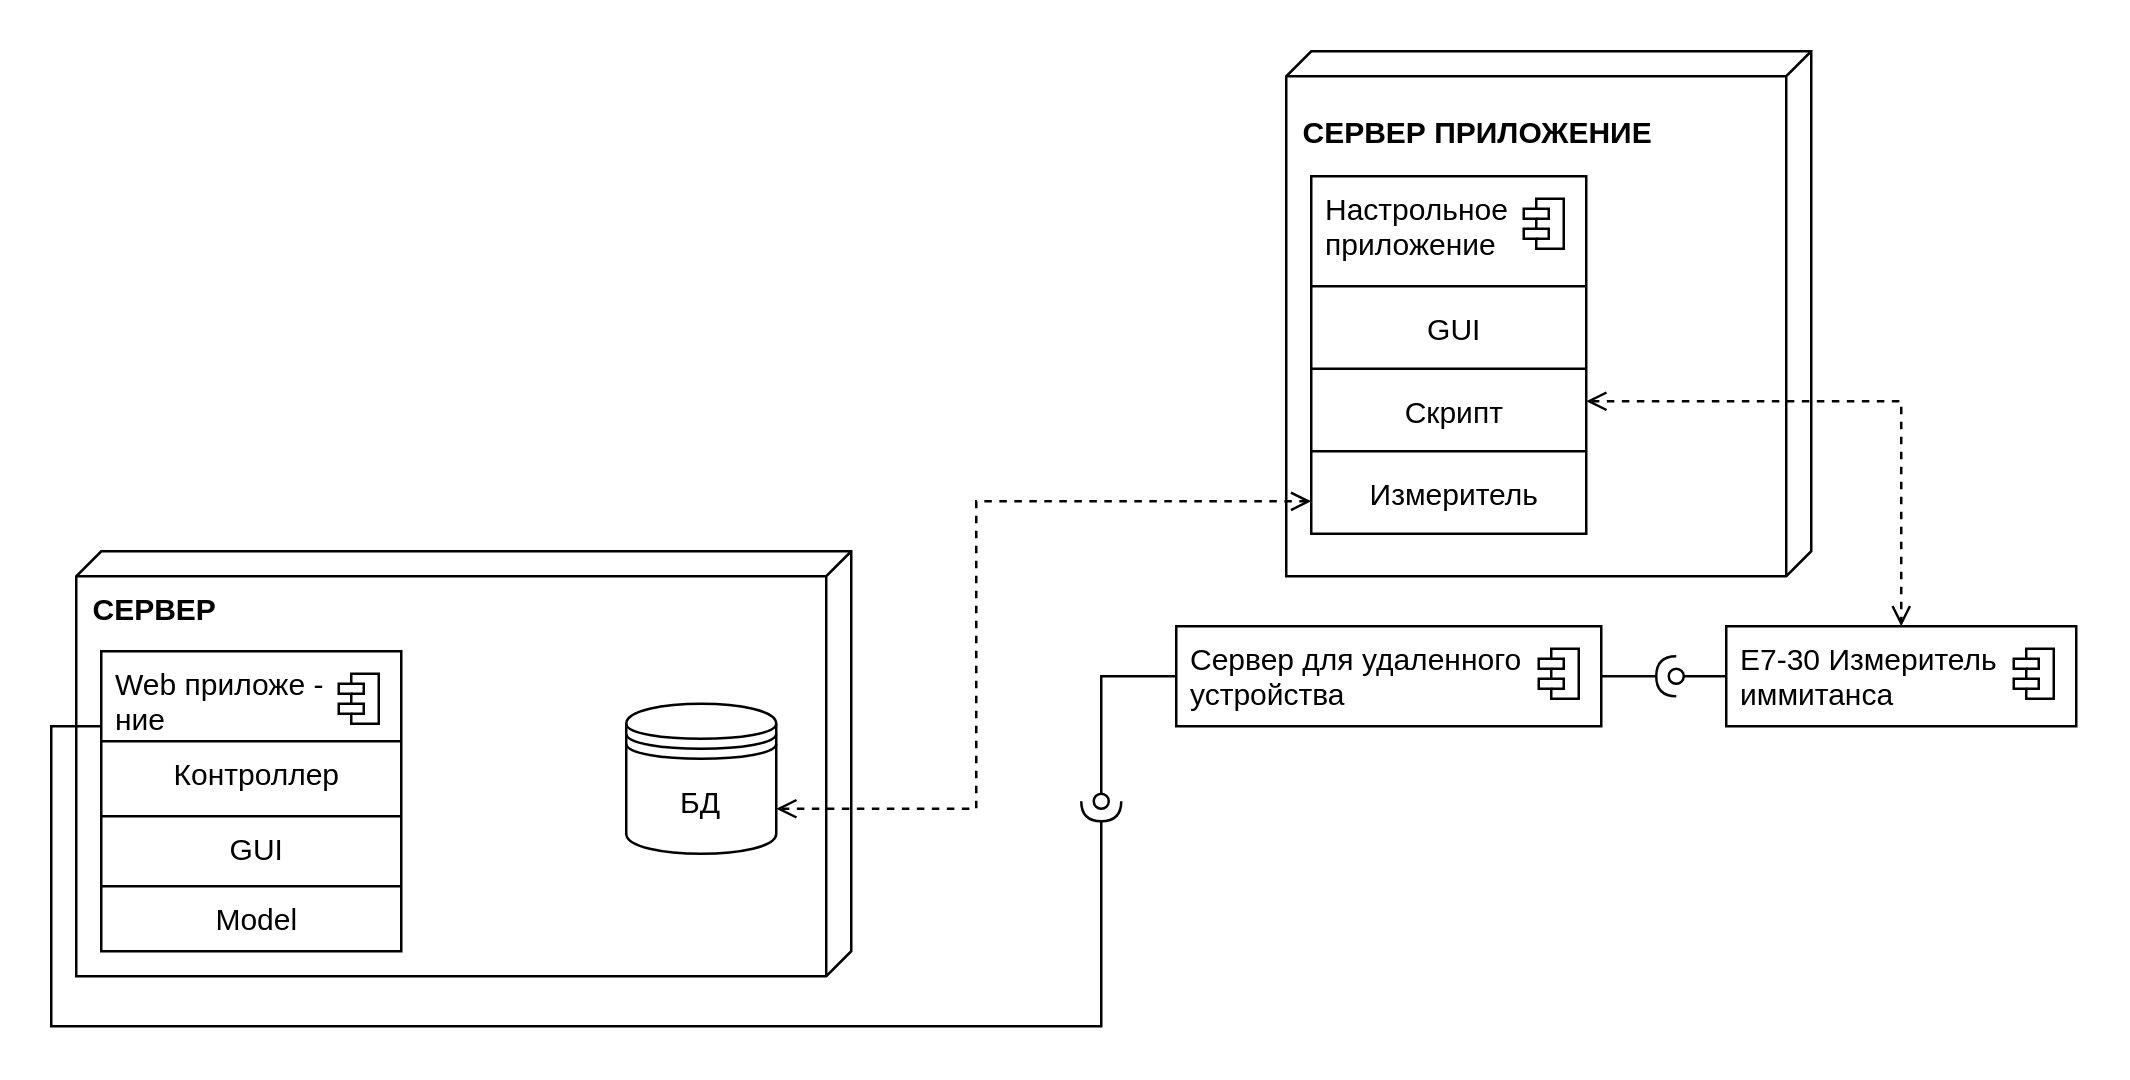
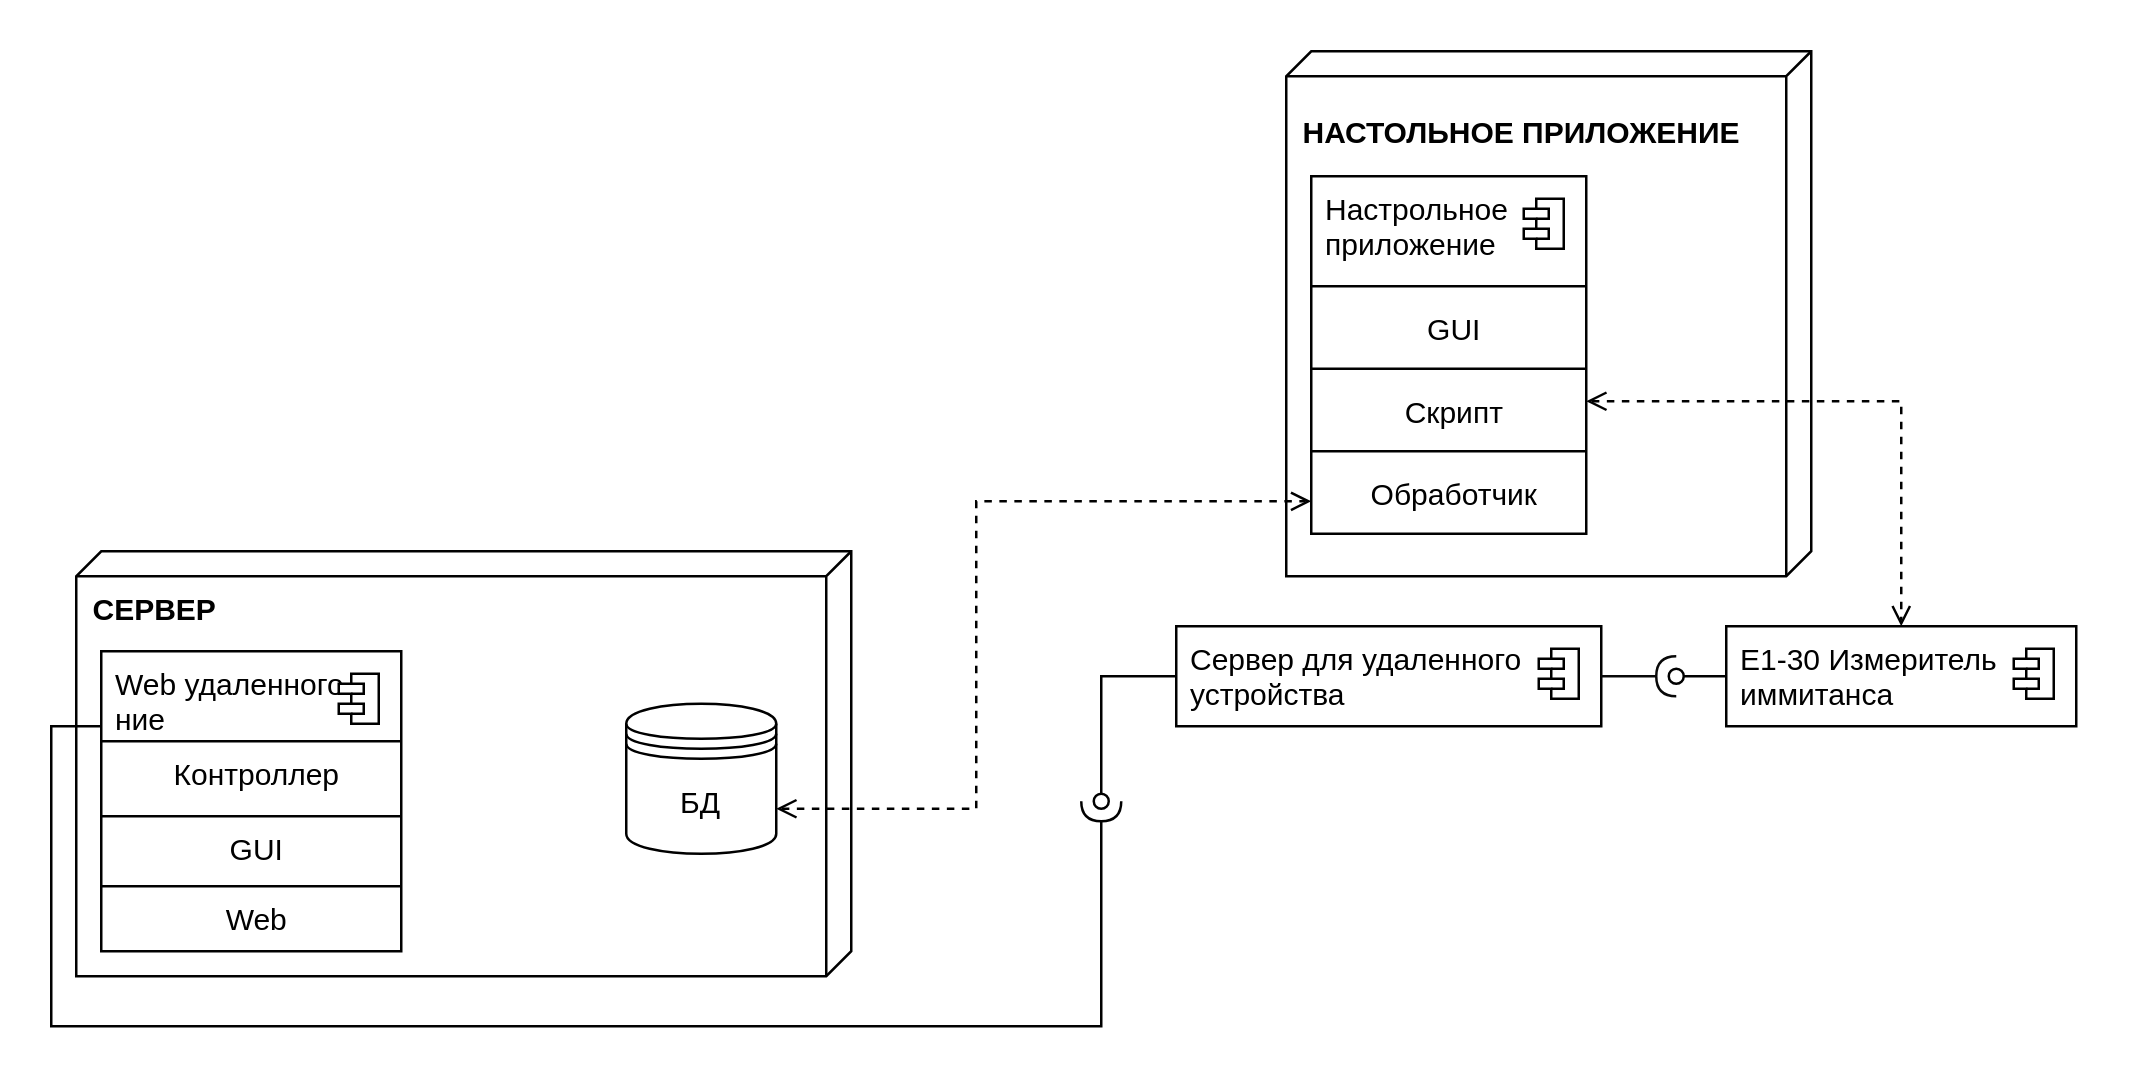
node "СЕРВЕР ПРИЛОЖЕНИЕ": label "СЕРВЕР ПРИЛОЖЕНИЕ" -> "НАСТОЛЬНОЕ ПРИЛОЖЕНИЕ"
node "Измеритель": label "Измеритель" -> "Обработчик"
node "E7-30 Измеритель иммитанса": label "E7-30 Измеритель иммитанса" -> "E1-30 Измеритель иммитанса"
node "Web приложе - ние": label "Web приложе - ние" -> "Web удаленного - ние"
node "Model": label "Model" -> "Web"
